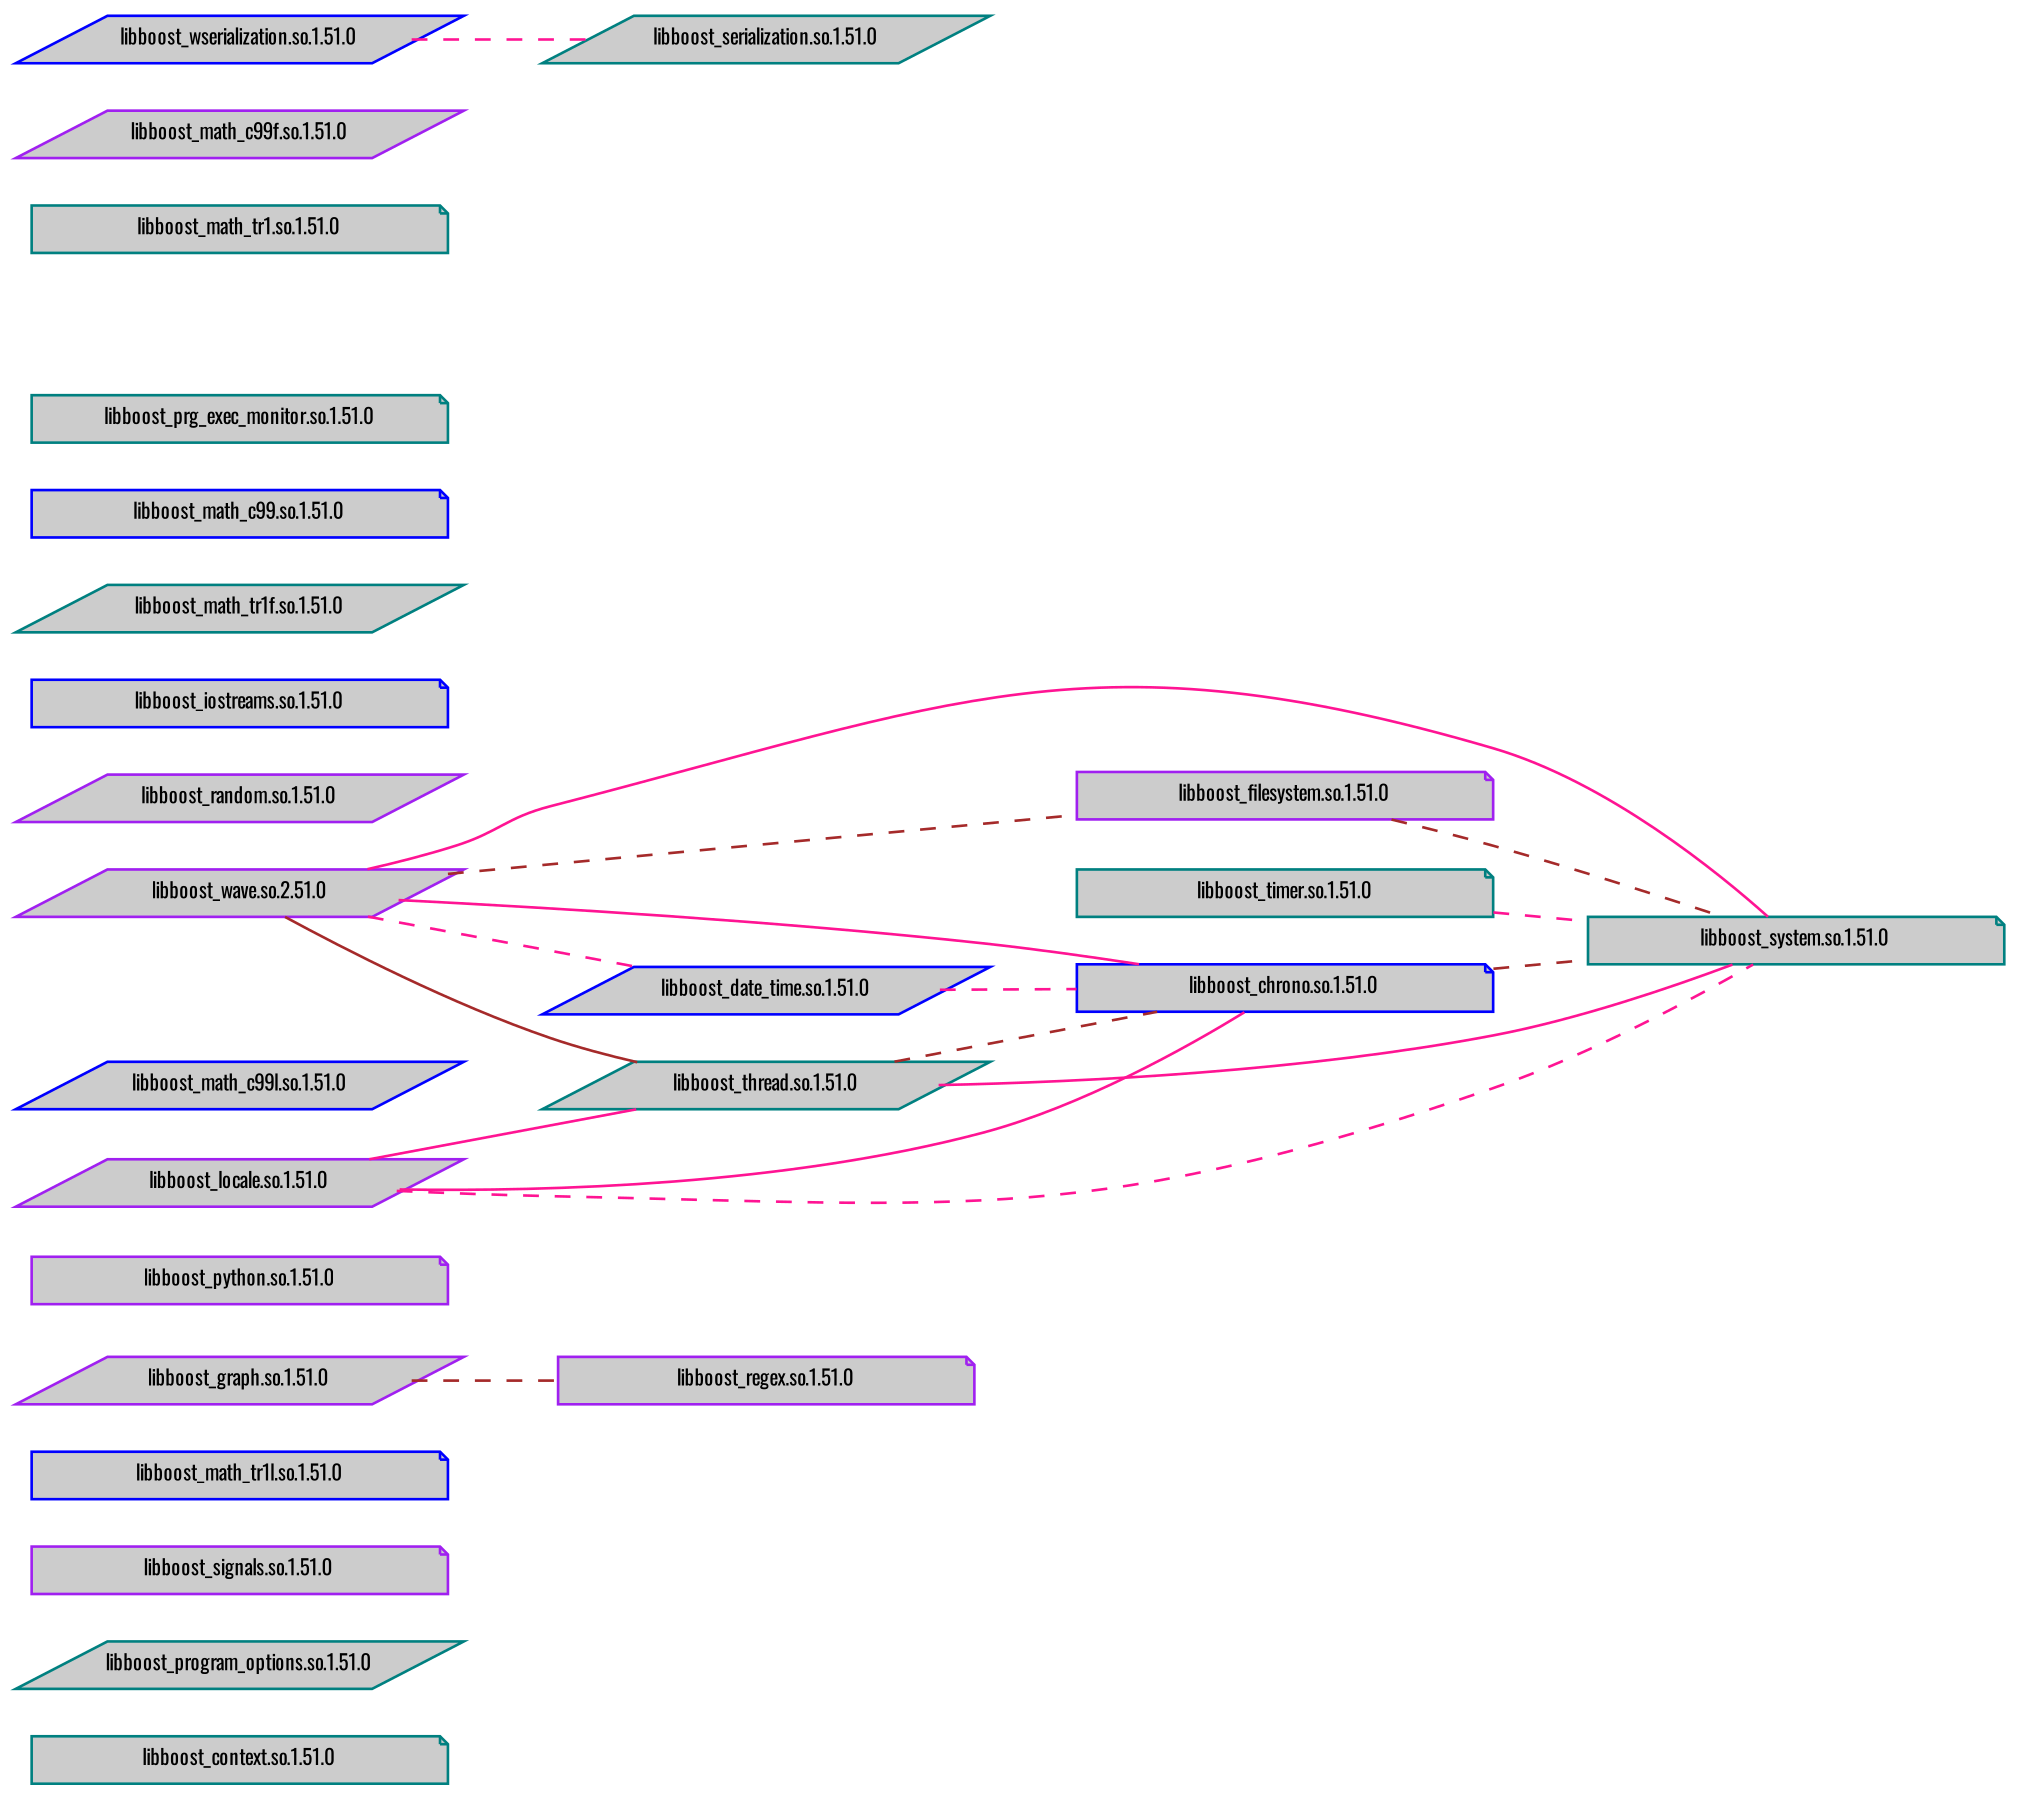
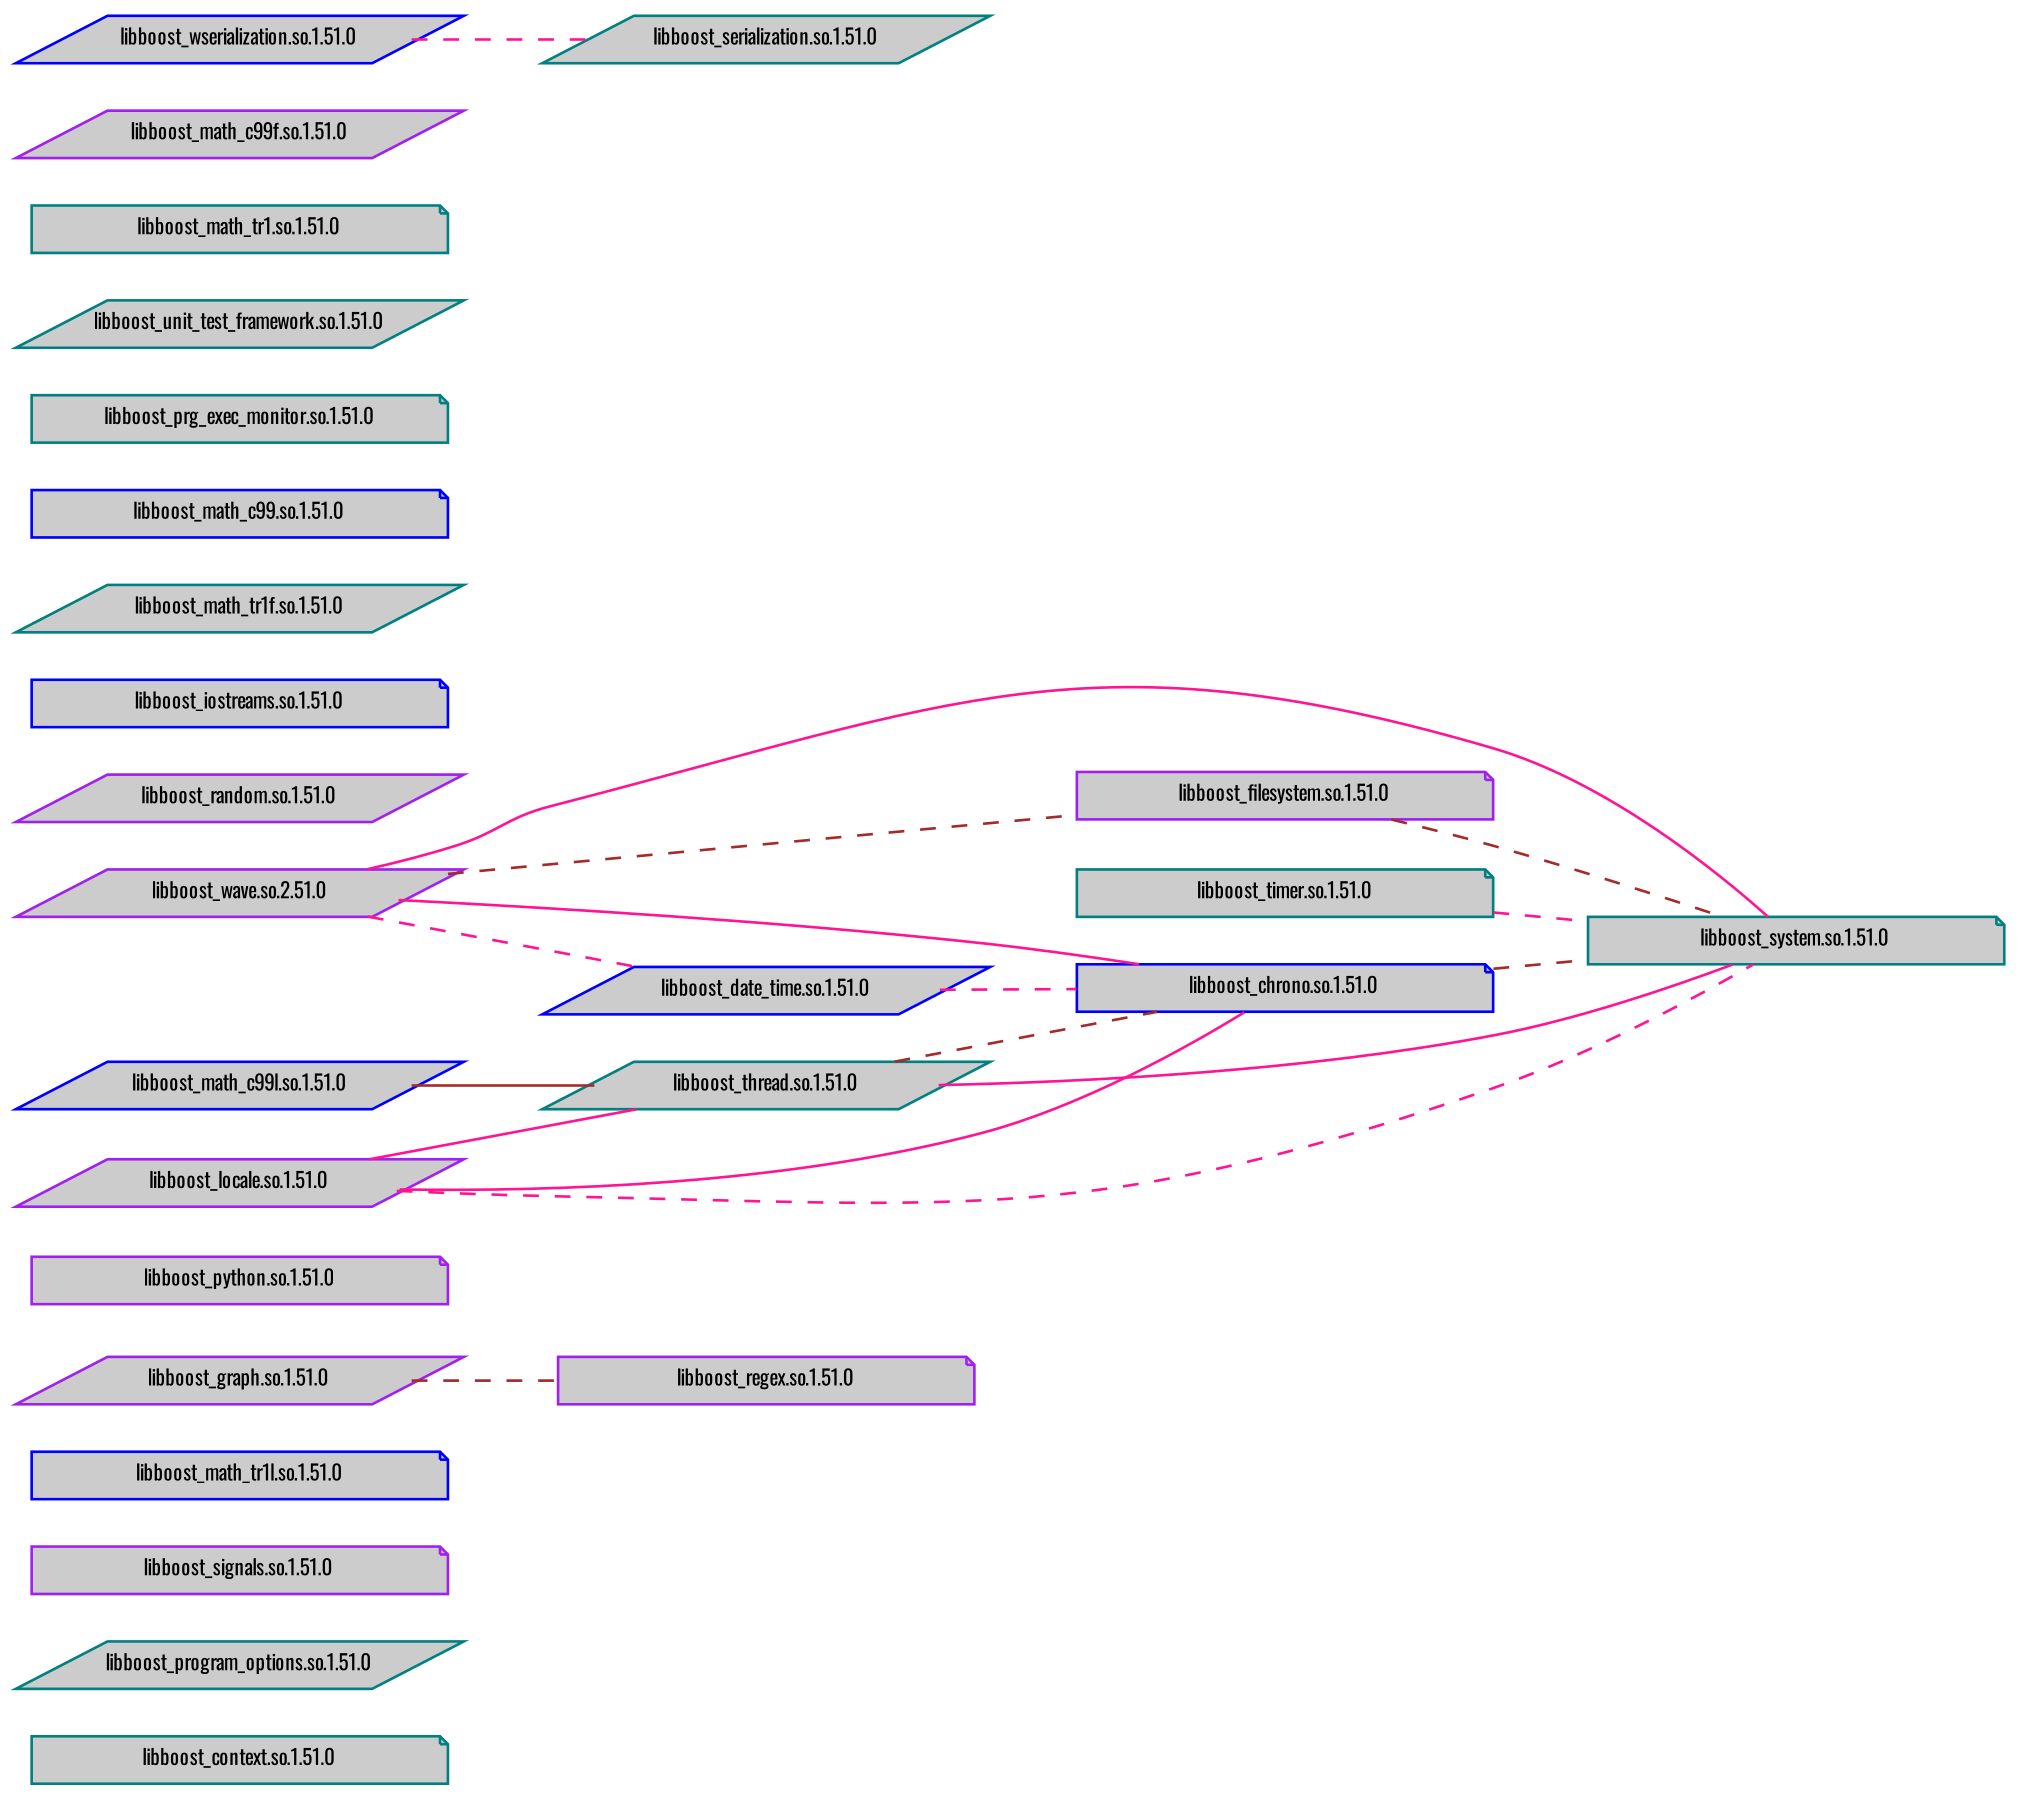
node "libboost_unit_test_framework.so.1.51.0": added
edge "libboost_wave.so.2.51.0" -- "libboost_thread.so.1.51.0": now "libboost_math_c99l.so.1.51.0" -- "libboost_thread.so.1.51.0"
